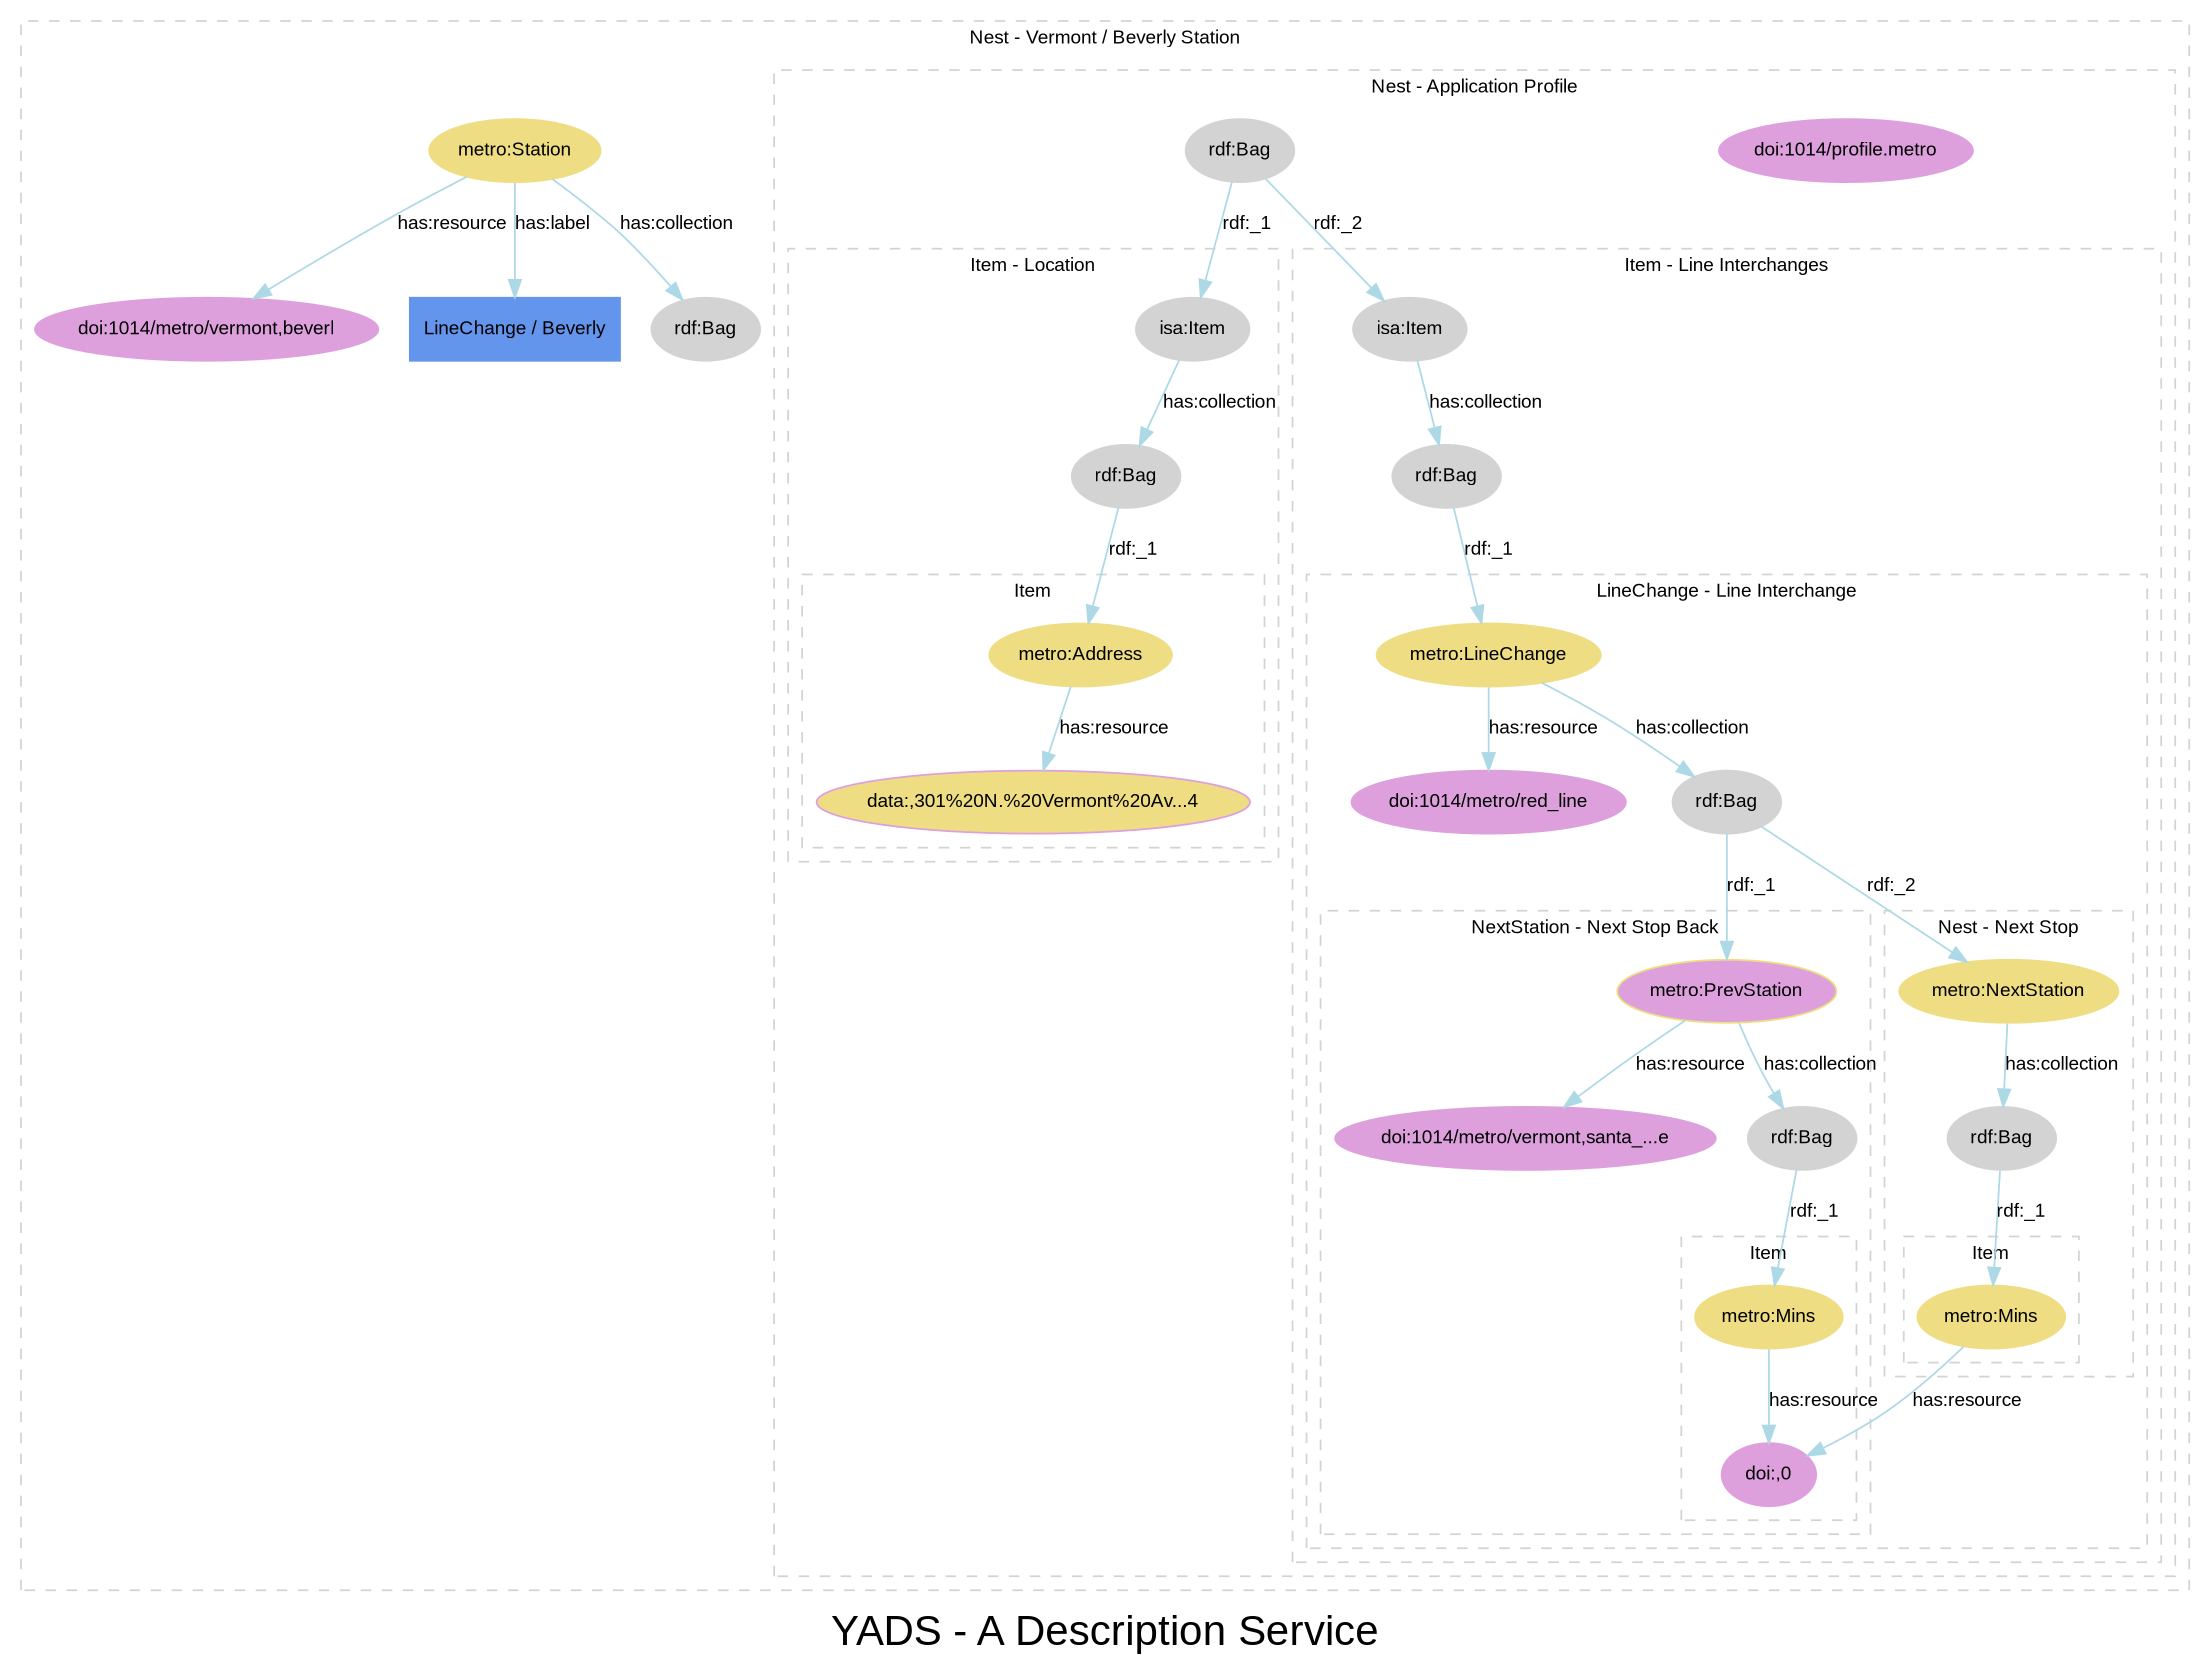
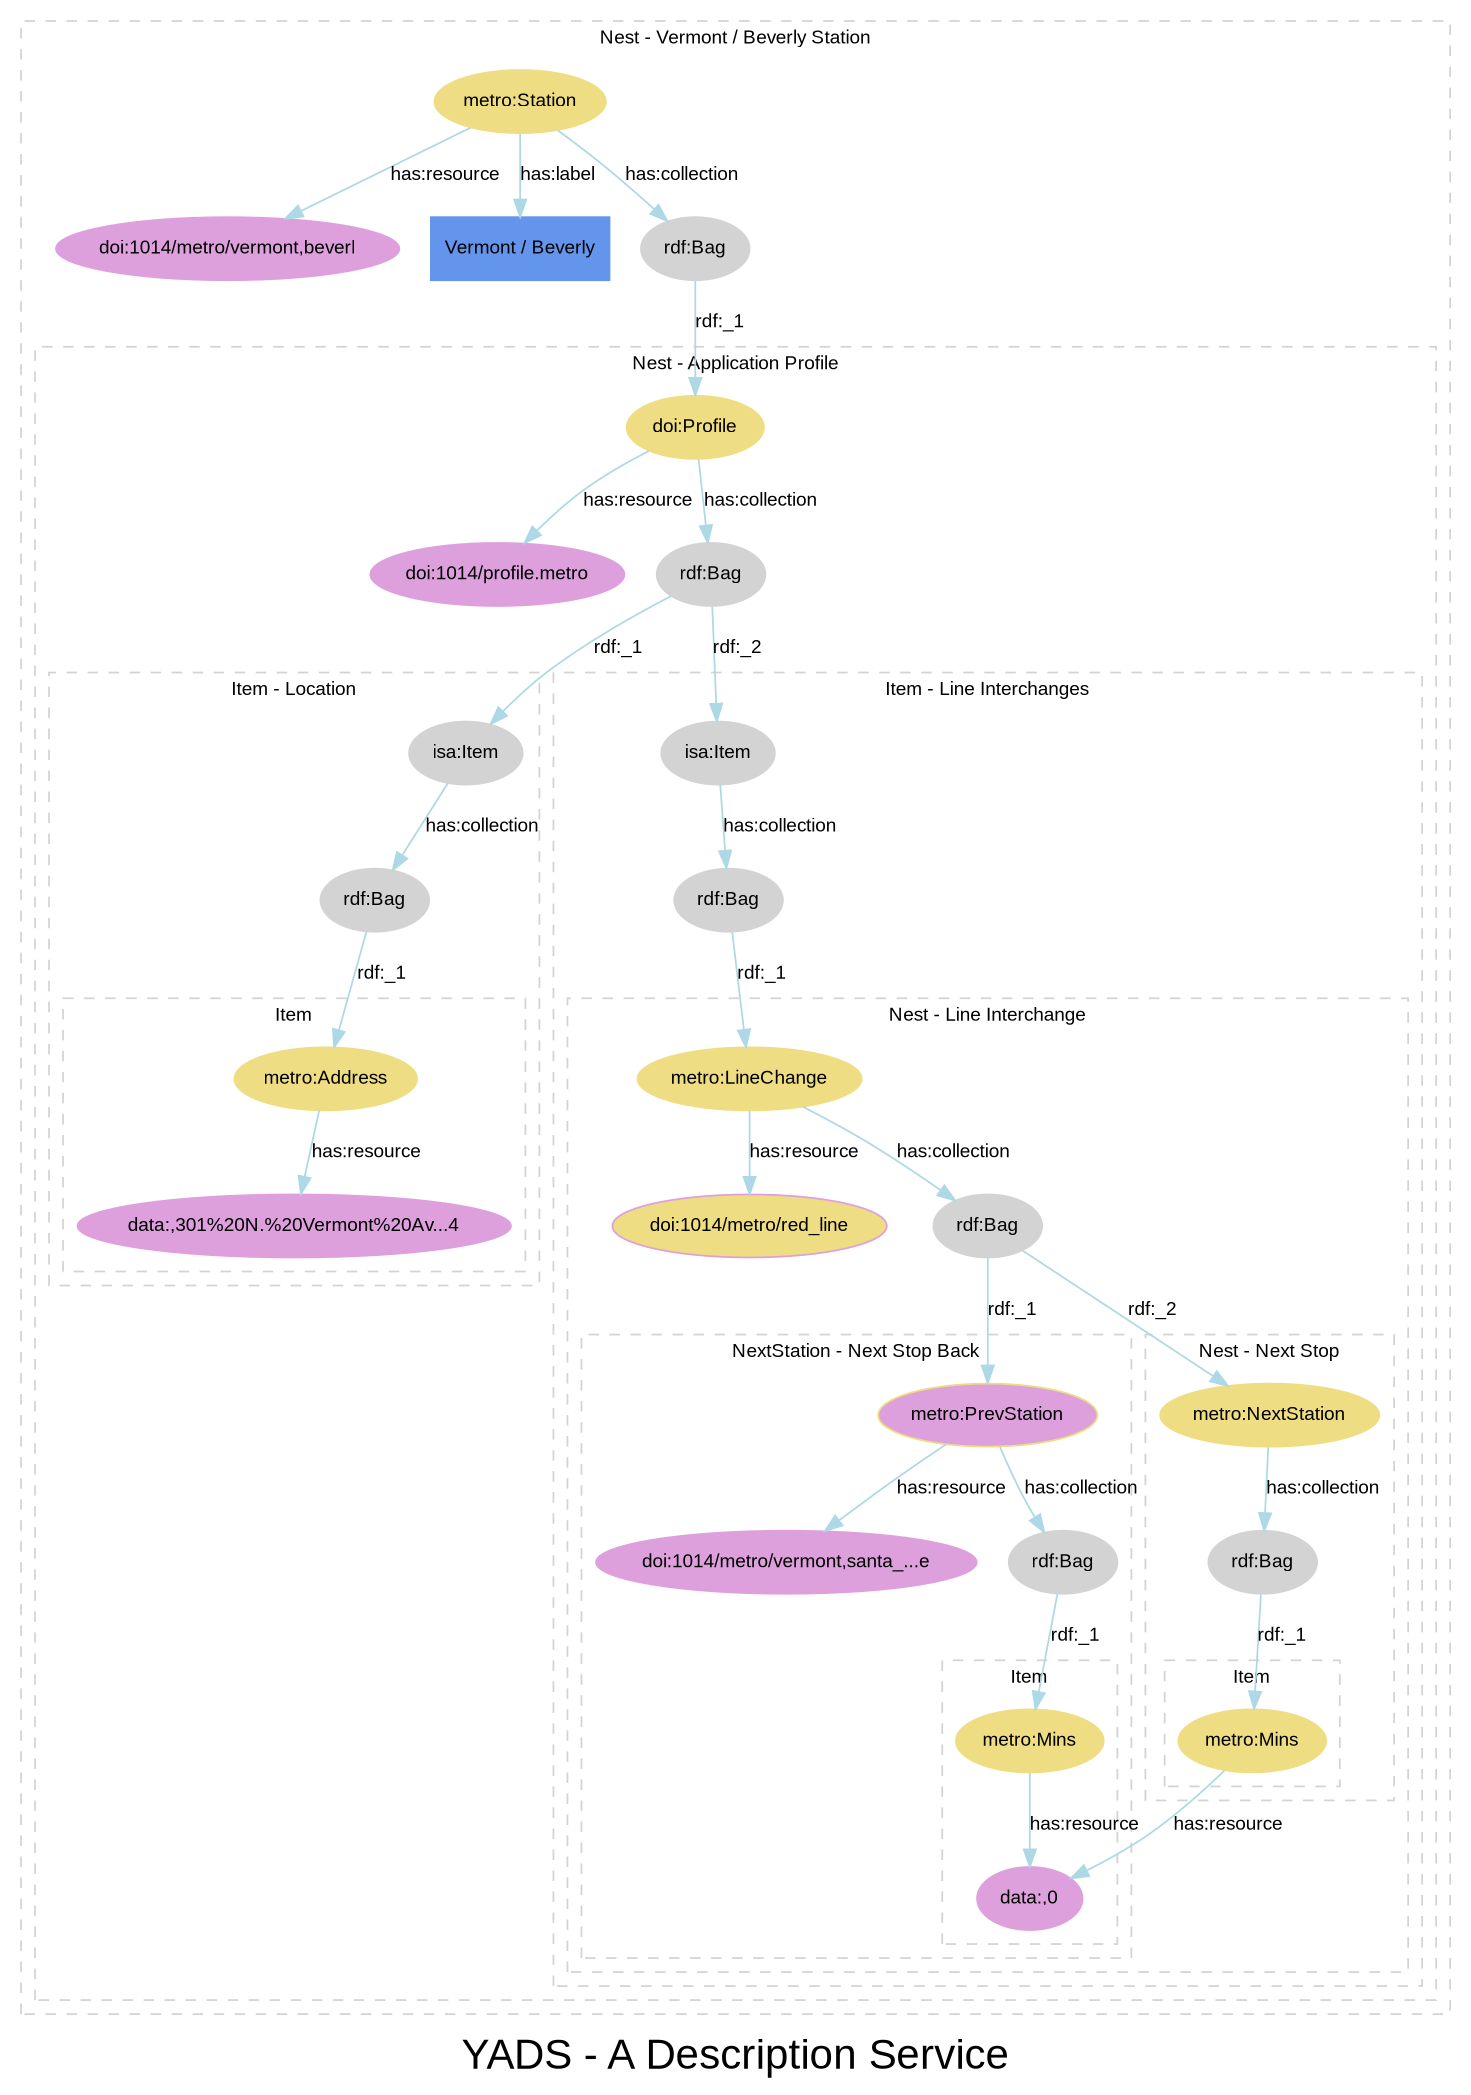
node "LineChange / Beverly": label "LineChange / Beverly" -> "Vermont / Beverly"
node "doi:Profile": added
cluster "LineChange - Line Interchange": label "LineChange - Line Interchange" -> "Nest - Line Interchange"
node "data:,301%20N.%20Vermont%20Av...4": fillcolor lightgoldenrod -> plum
node "doi:1014/metro/red_line": fillcolor plum -> lightgoldenrod
node "doi:,0": label "doi:,0" -> "data:,0"
